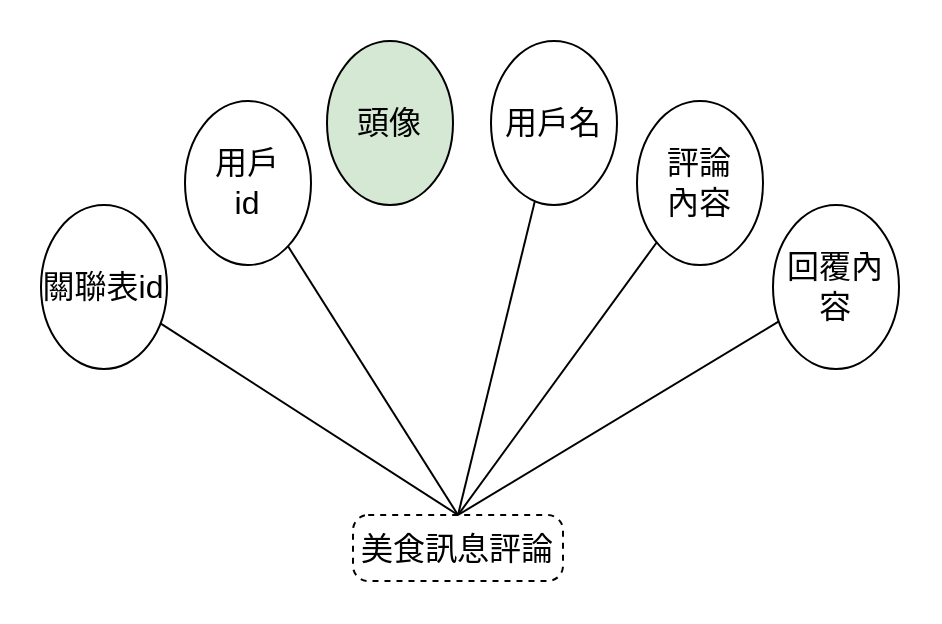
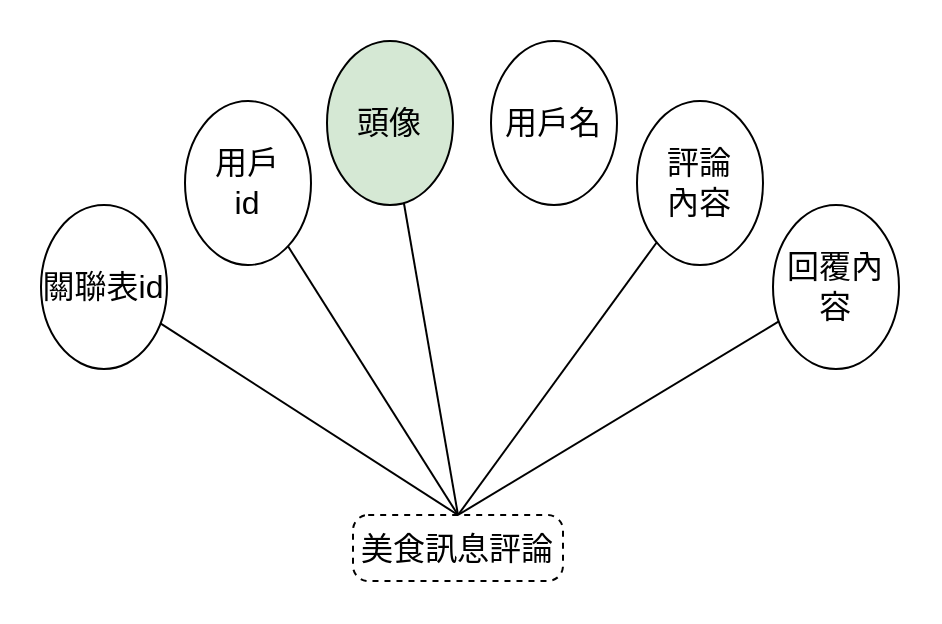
edge "頭像" -- "美食訊息評論": added
edge "用戶名" -- "美食訊息評論": removed
